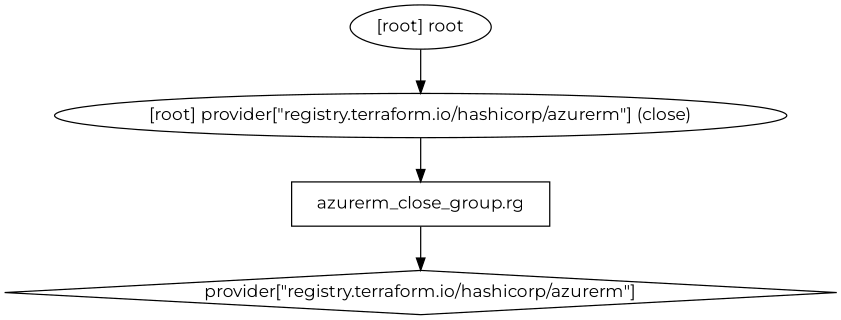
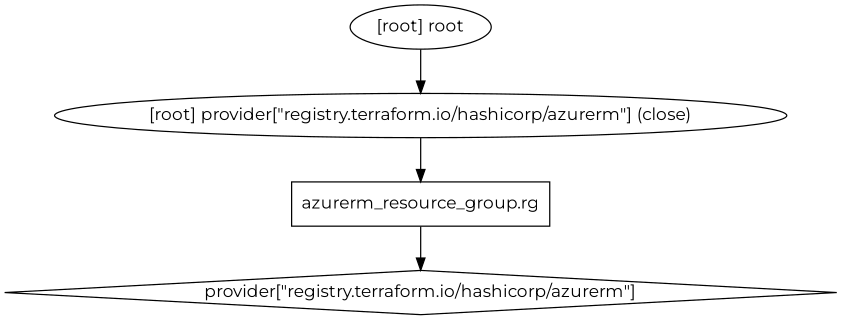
node "azurerm_close_group.rg": label "azurerm_close_group.rg" -> "azurerm_resource_group.rg"
